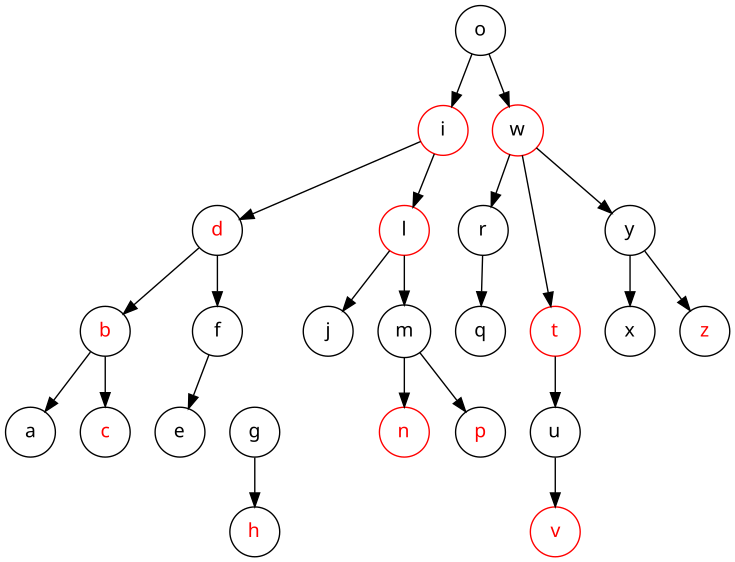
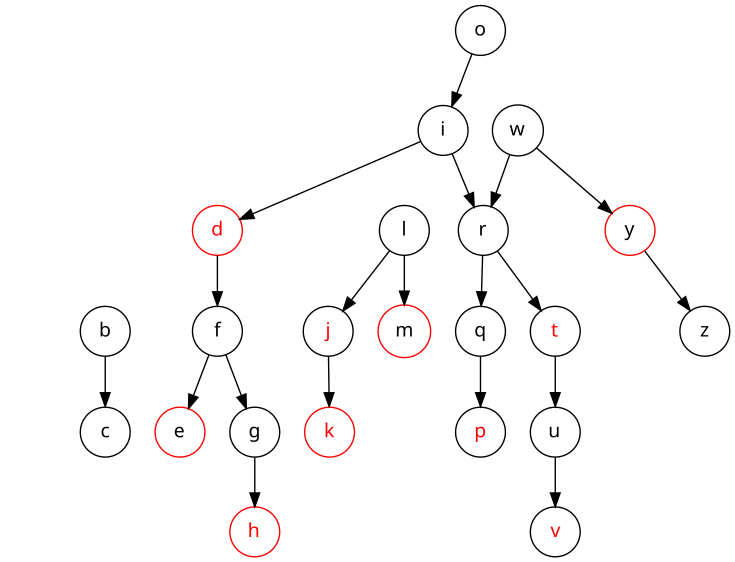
edge "o" -> "w": removed
node "i": color red -> black
node "w": color red -> black
edge "i" -> "l": now "i" -> "r"
edge "w" -> "t": now "r" -> "t"
node "d": color black -> red
node "l": color red -> black
node "y": color black -> red
edge "d" -> "b": removed
node "b": fontcolor red -> black
node "j": fontcolor black -> red
node "m": color black -> red
node "t": color red -> black
node "x": removed
node "z": fontcolor red -> black
edge "f" -> "g": added
edge "m" -> "p": now "q" -> "p"
node "a": removed
node "c": fontcolor red -> black
node "e": color black -> red
node "k": added
node "n": removed
node "h": color black -> red
node "v": color red -> black
